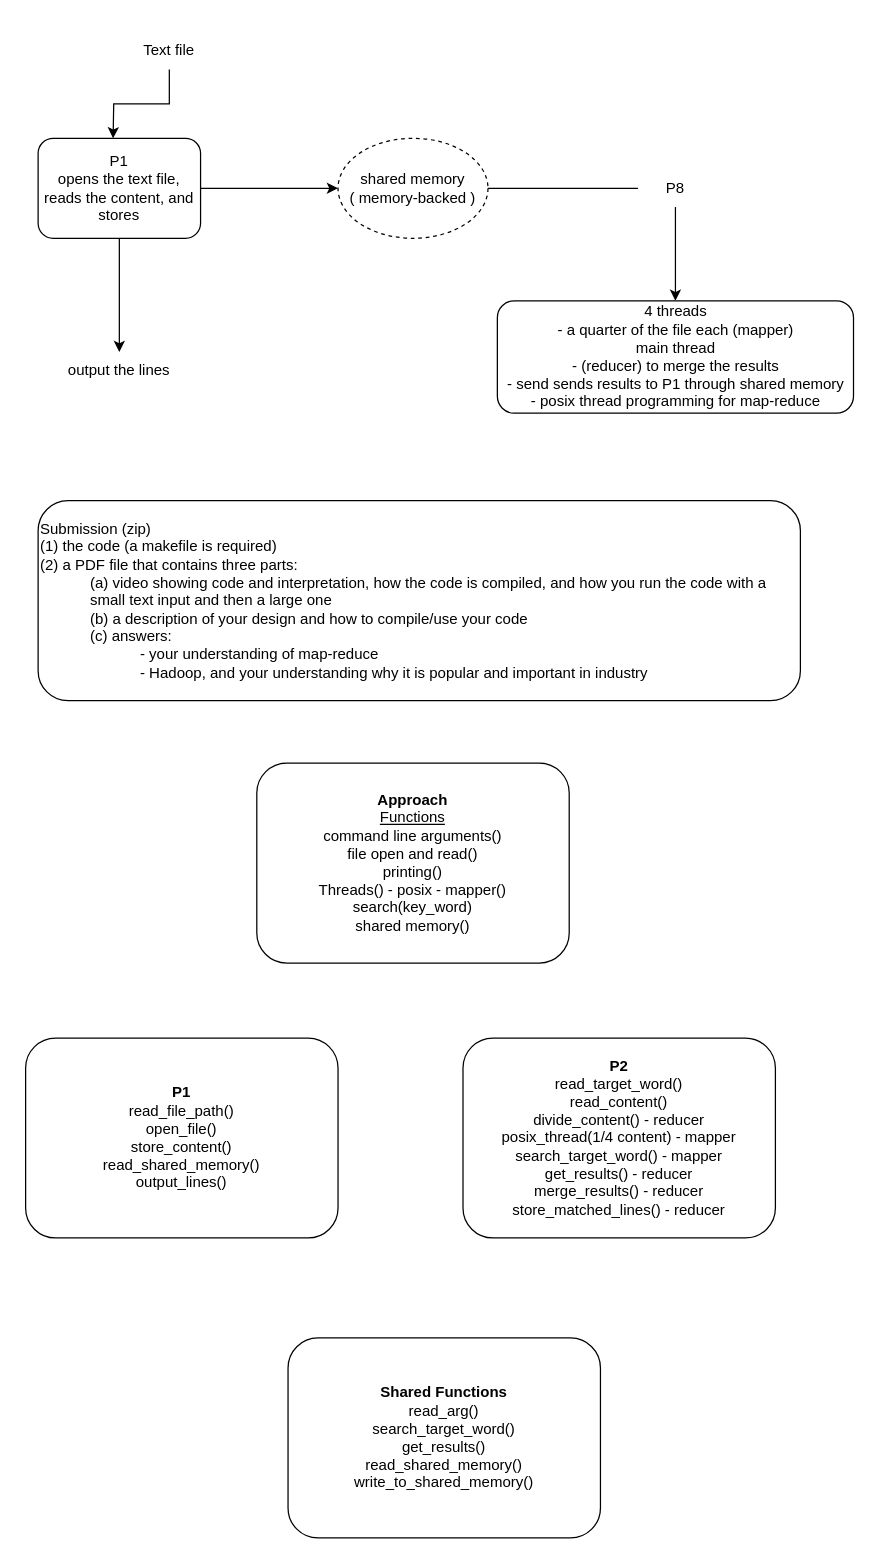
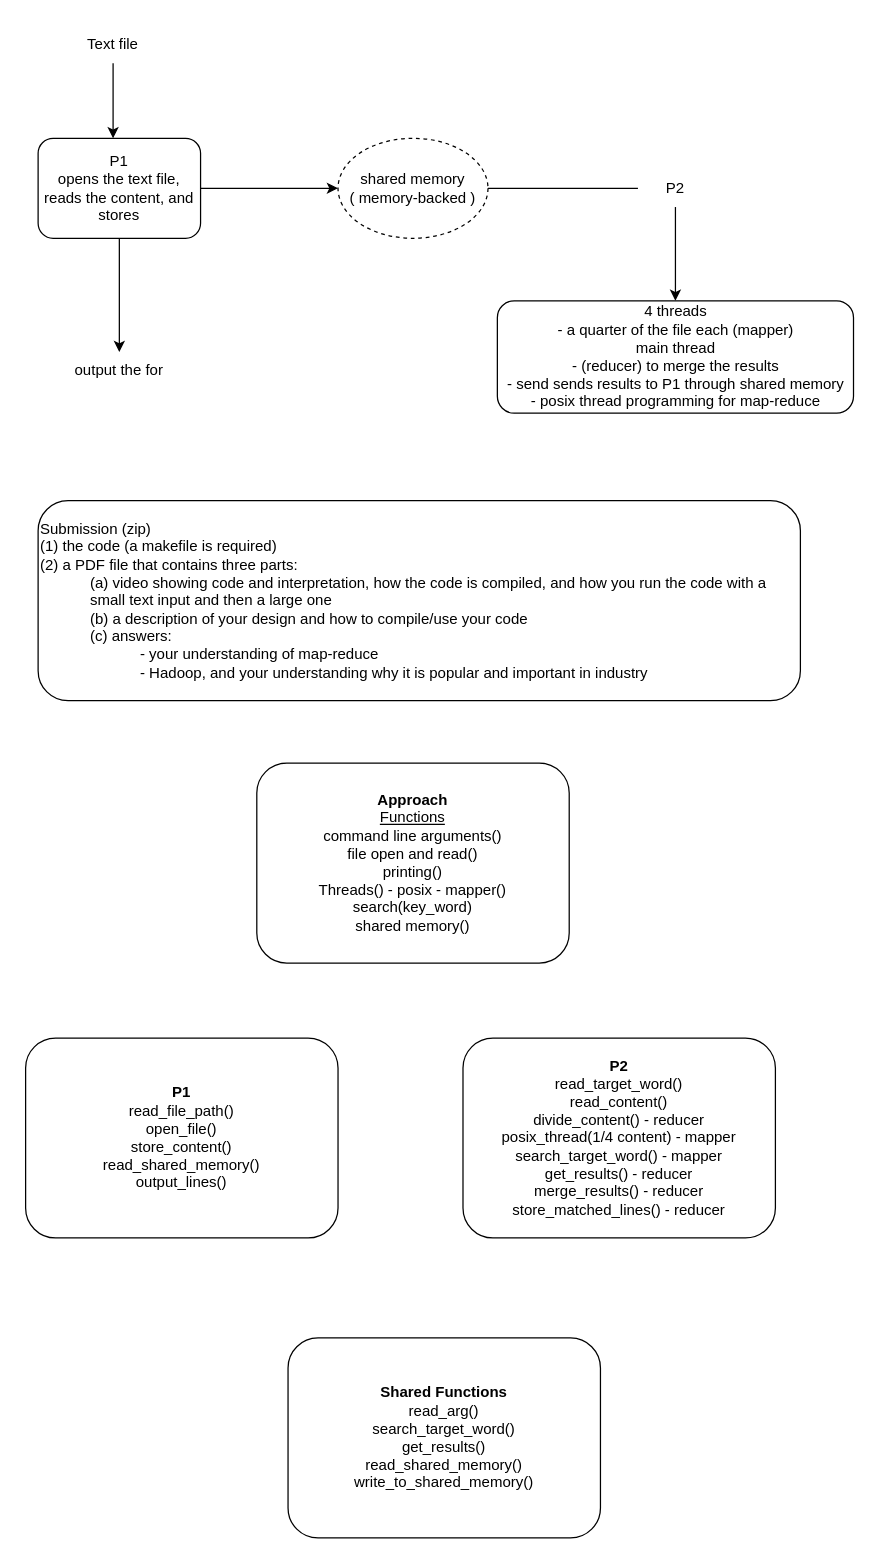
node "Text file": moved (169, 51) -> (113, 44)
node "P8": label "P8" -> "P2"
node "output the lines": label "output the lines" -> "output the for"
